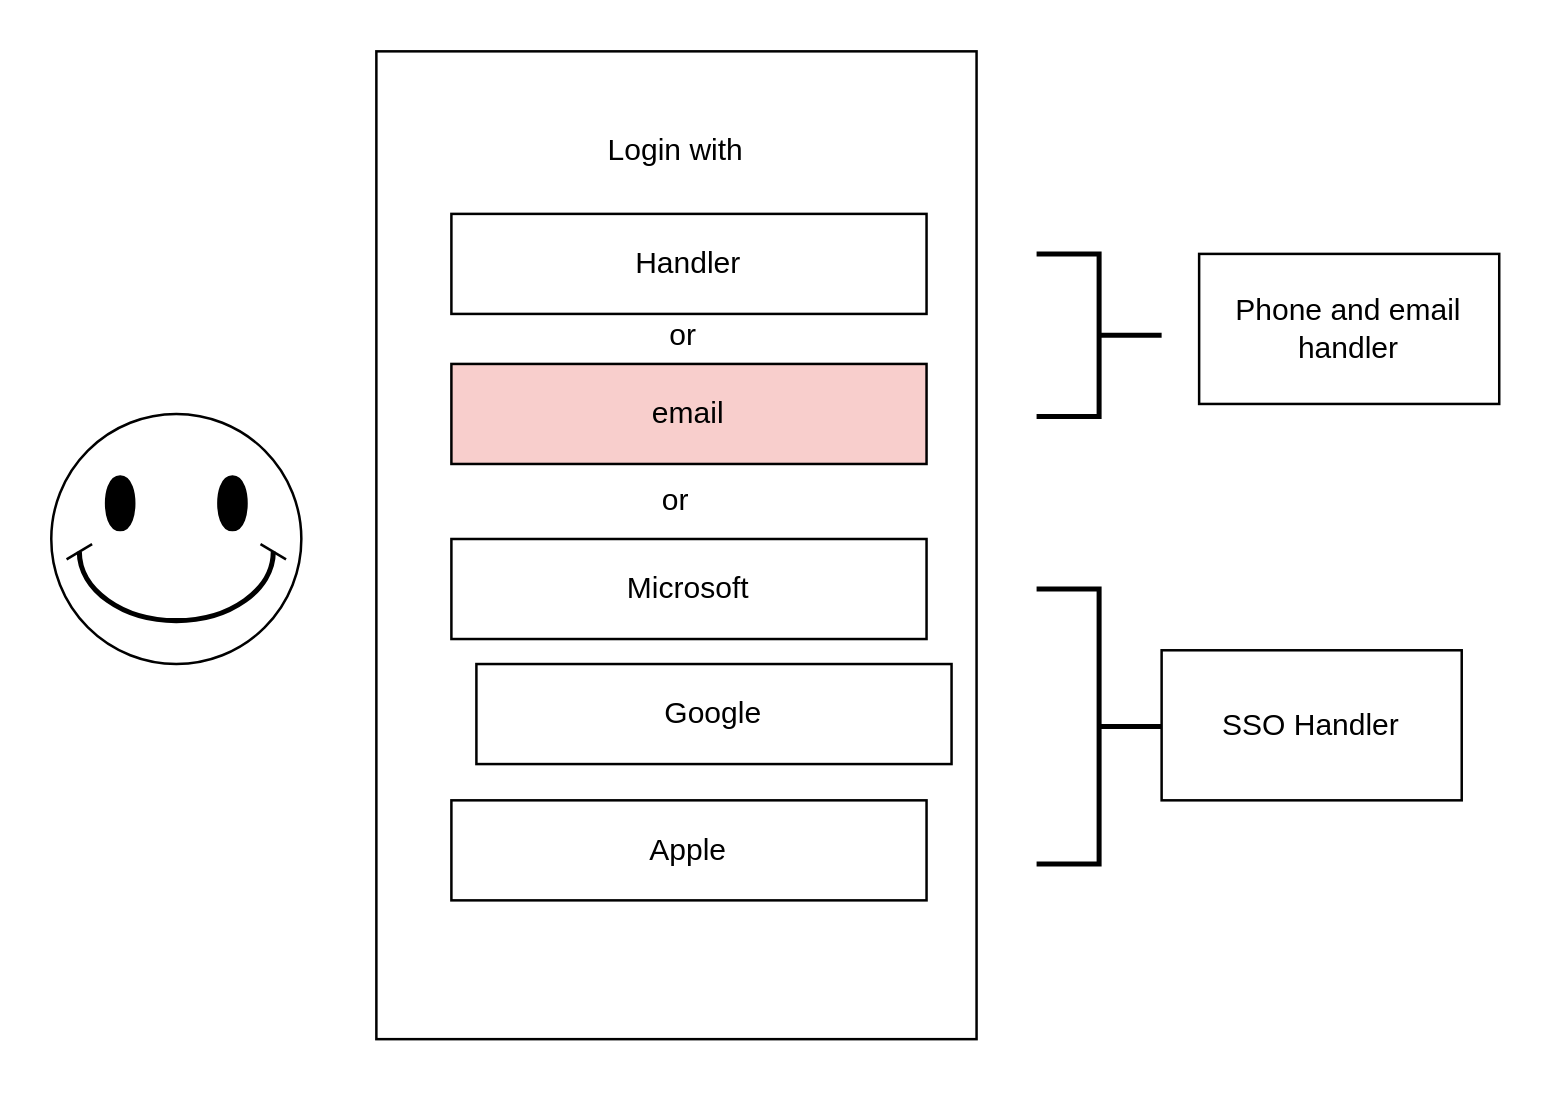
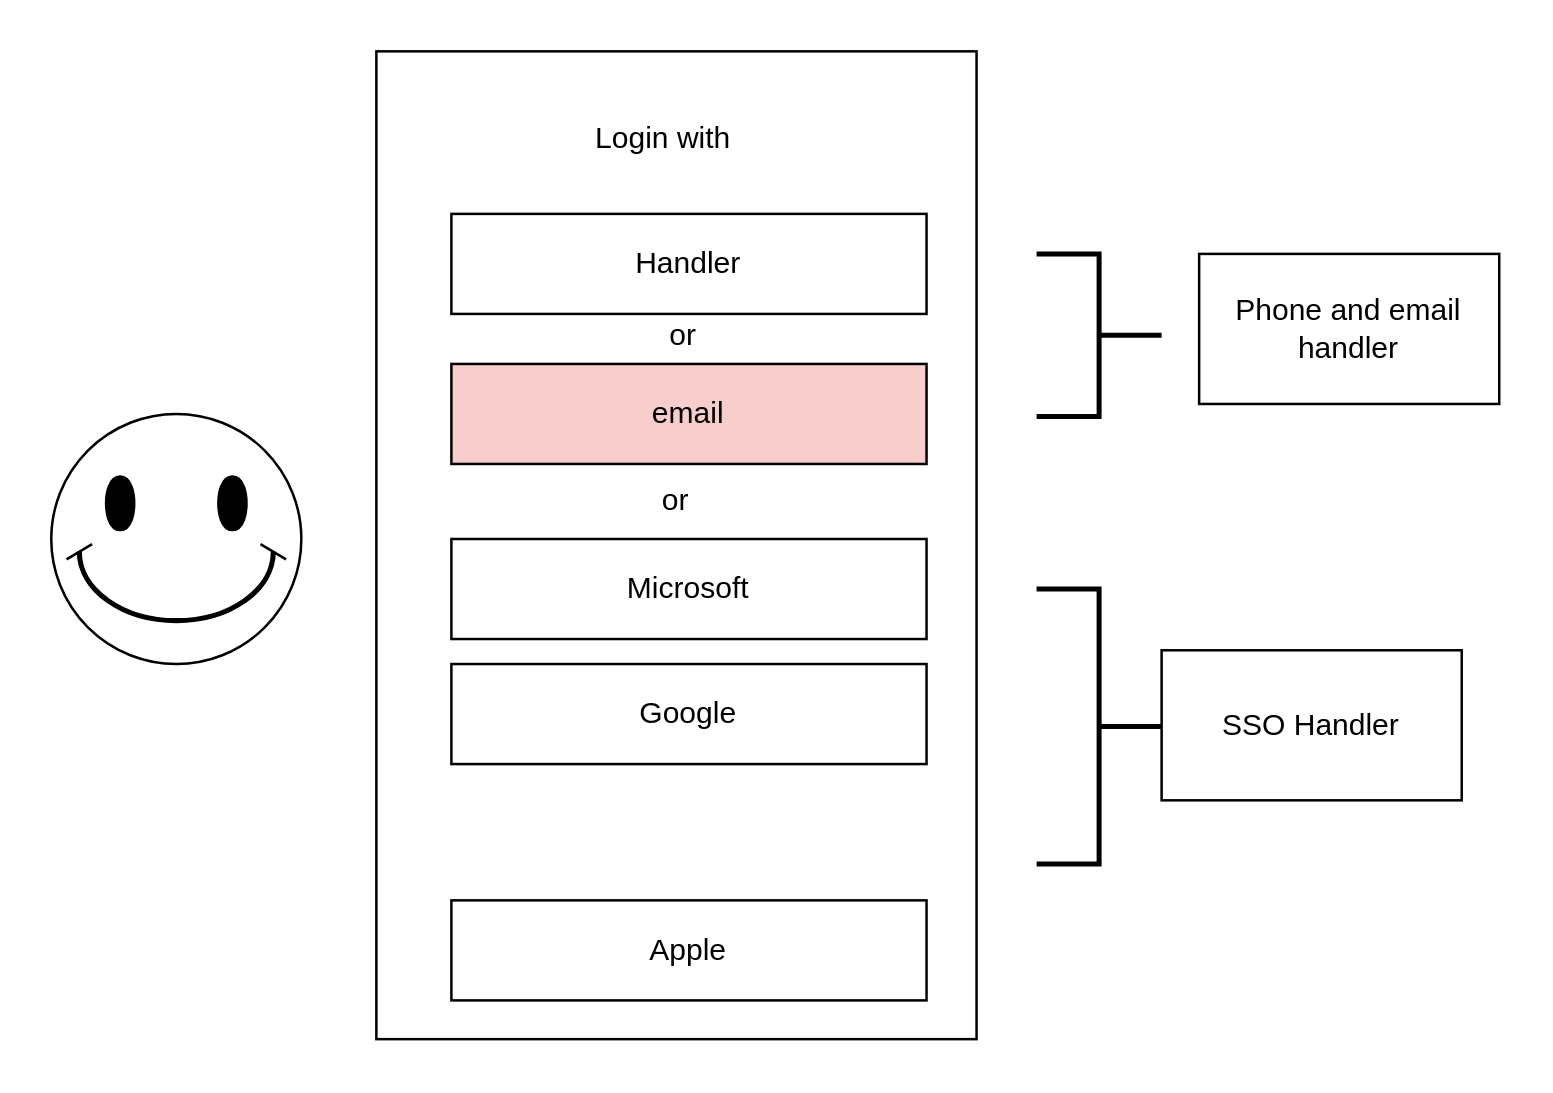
node "Login with": moved (676, 151) -> (664, 139)
node "Google": moved (714, 714) -> (689, 714)
node "Apple": moved (689, 850) -> (689, 950)
